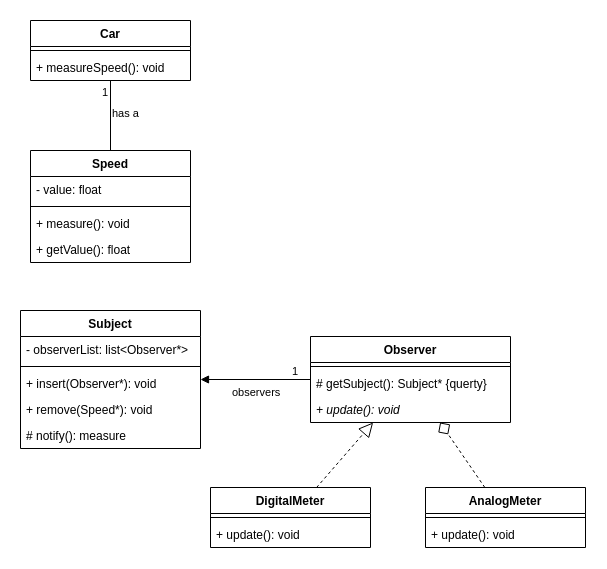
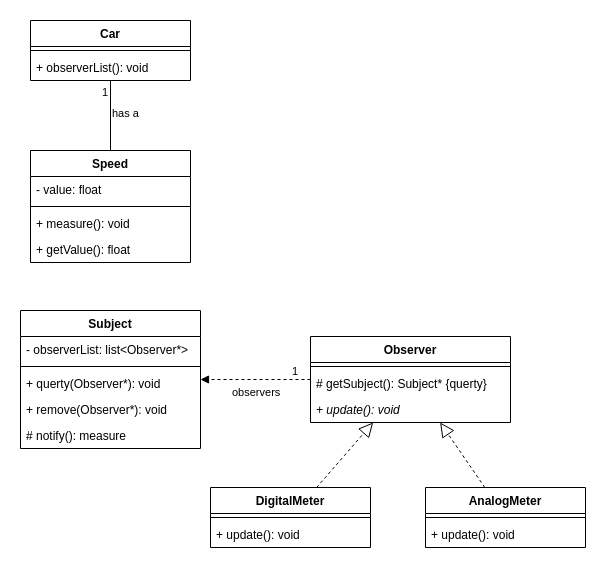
node "+ measureSpeed(): void": label "+ measureSpeed(): void" -> "+ observerList(): void"
edge "Observer" -> "Subject": style solid -> dashed
node "+ insert(Observer*): void": label "+ insert(Observer*): void" -> "+ querty(Observer*): void"
node "+ remove(Speed*): void": label "+ remove(Speed*): void" -> "+ remove(Observer*): void"
edge "AnalogMeter" -> "Observer": arrowhead diamond -> block
